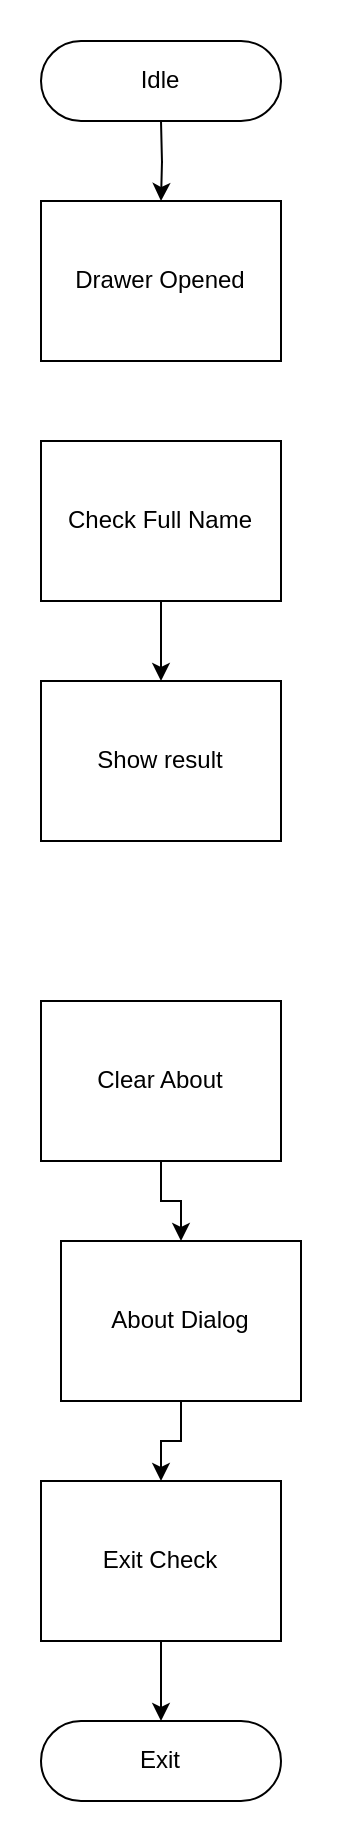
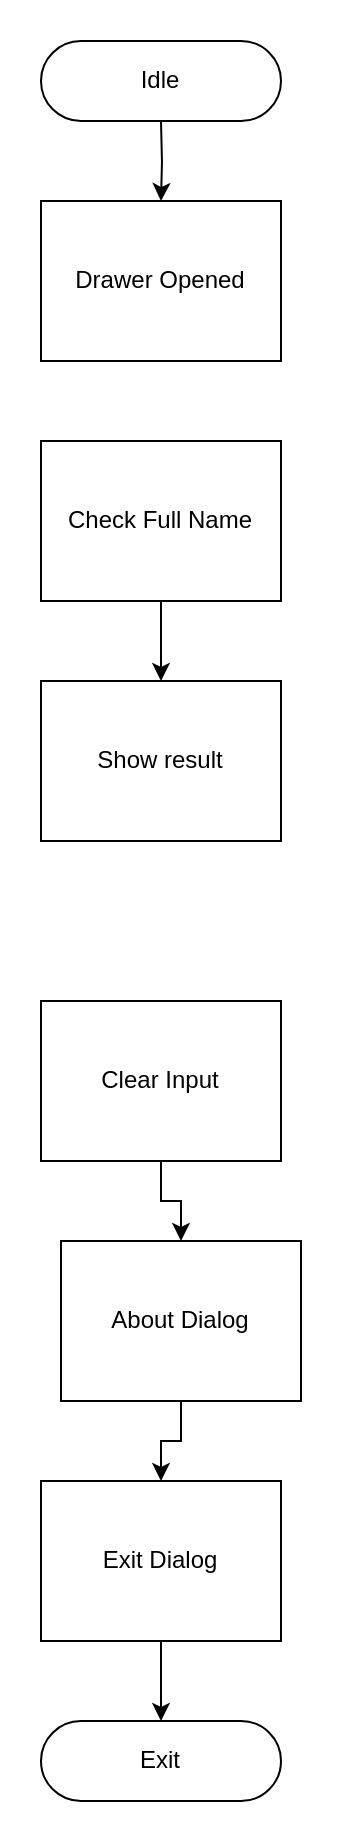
node "Clear About": label "Clear About" -> "Clear Input"
node "Exit Check": label "Exit Check" -> "Exit Dialog"
